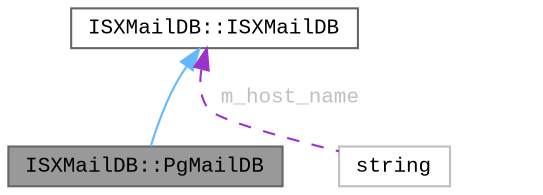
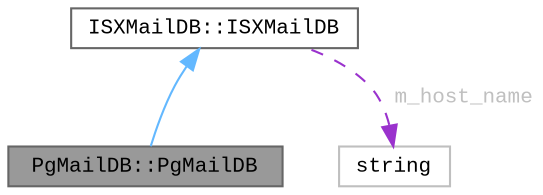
edge "string" -> "ISXMailDB::ISXMailDB": reversed
node "ISXMailDB::PgMailDB": label "ISXMailDB::PgMailDB" -> "PgMailDB::PgMailDB"
